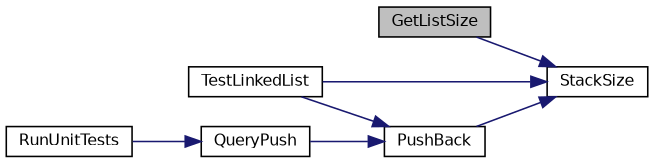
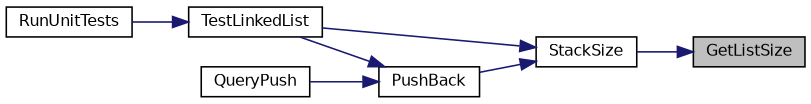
edge "GetListSize" -> "StackSize": reversed
edge "RunUnitTests" -> "QueryPush": now "RunUnitTests" -> "TestLinkedList"
